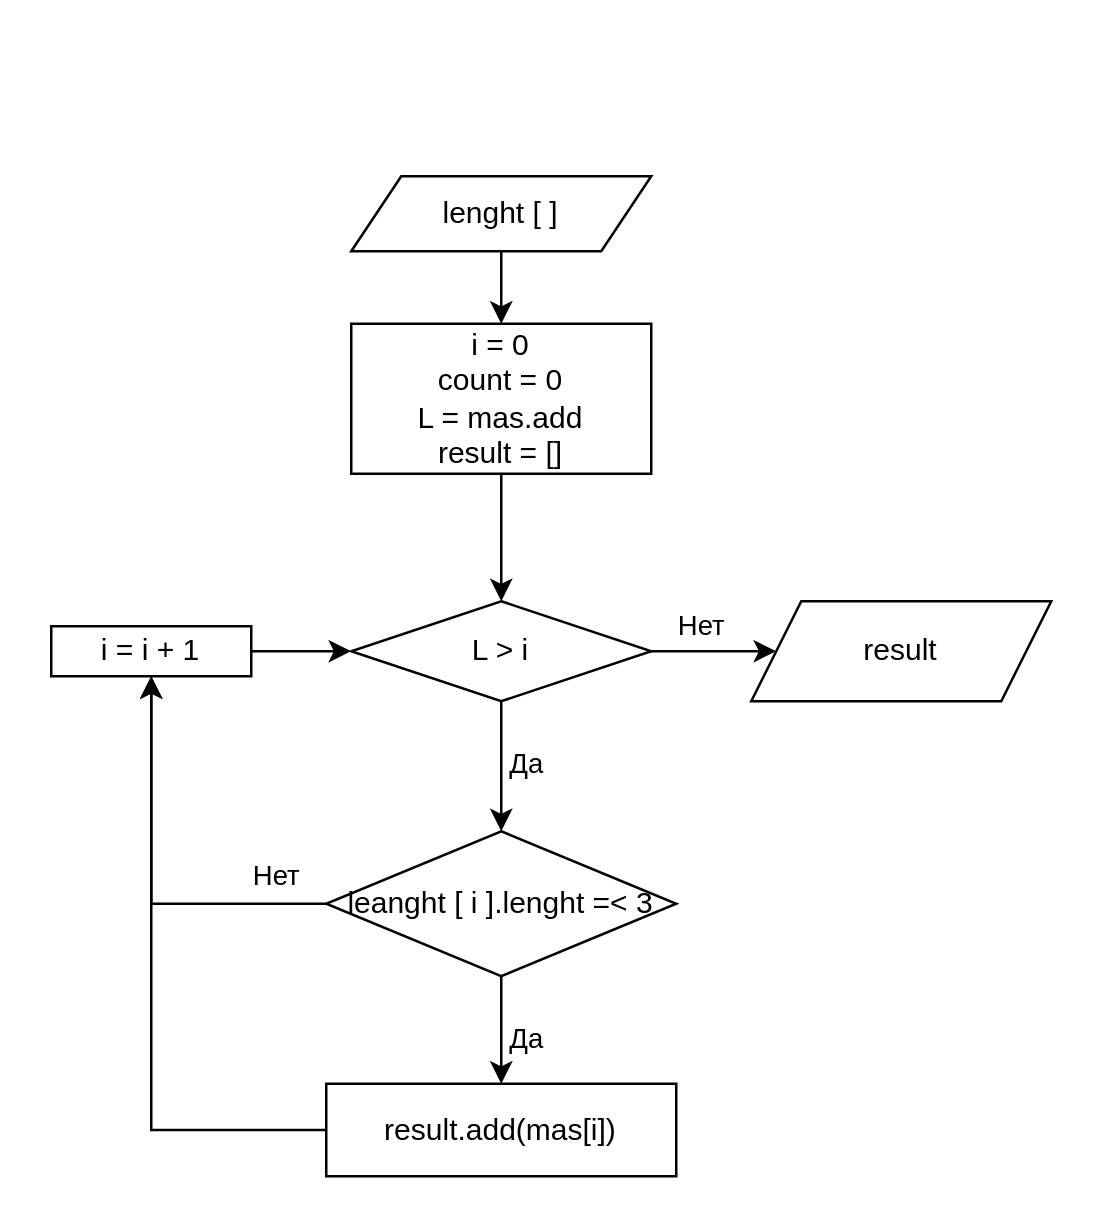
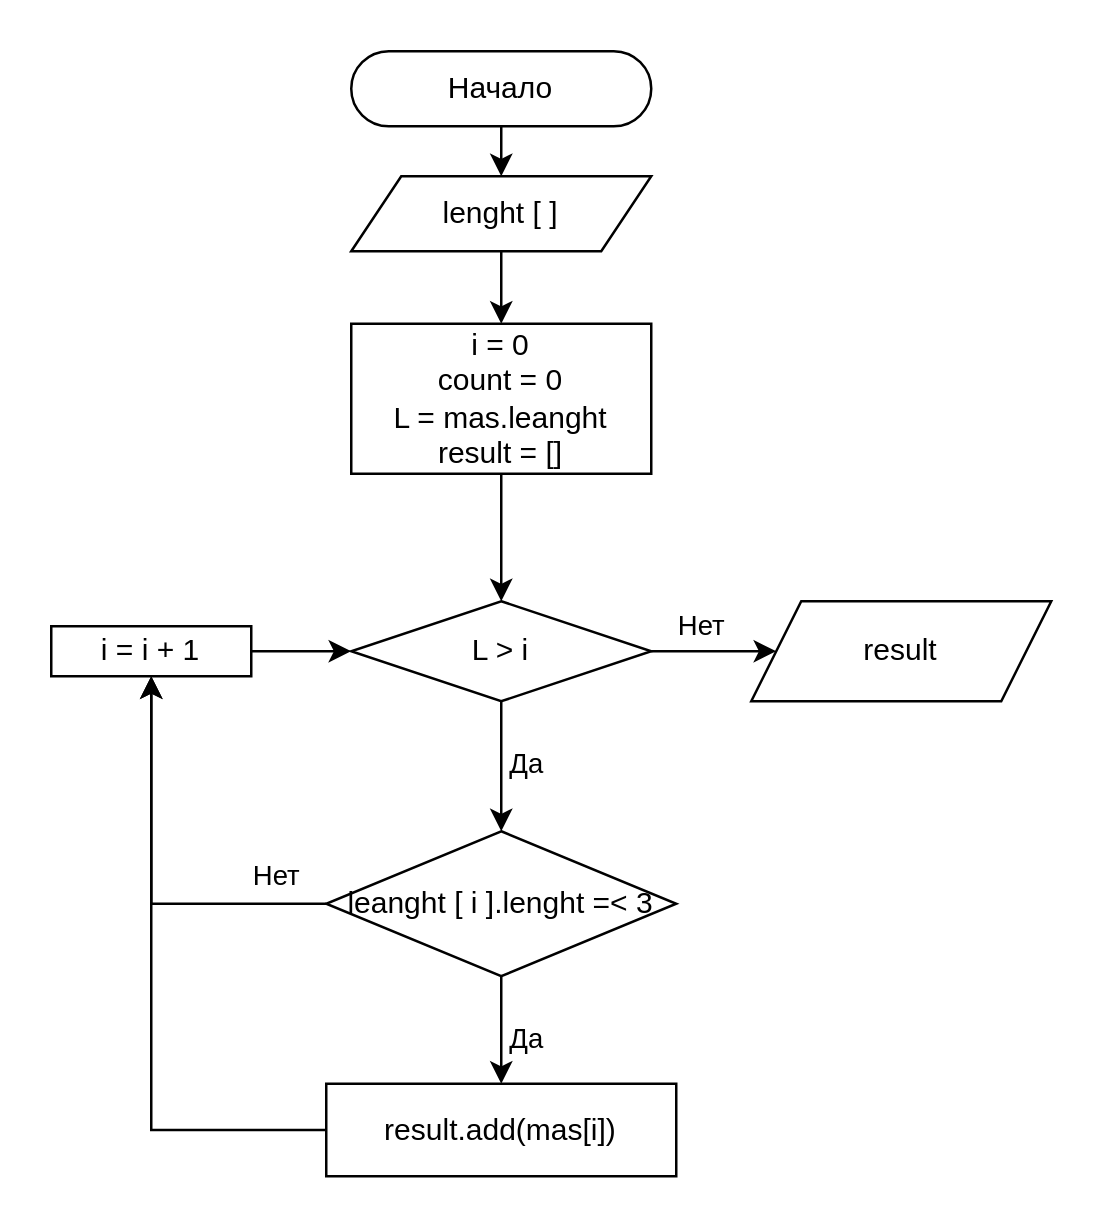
node "Начало": added
edge "Начало" -> "lenght [ ]": added
node "i = 0 count = 0 L = mas.add result = []": label "i = 0 count = 0 L = mas.add result = []" -> "i = 0 count = 0 L = mas.leanght result = []"
